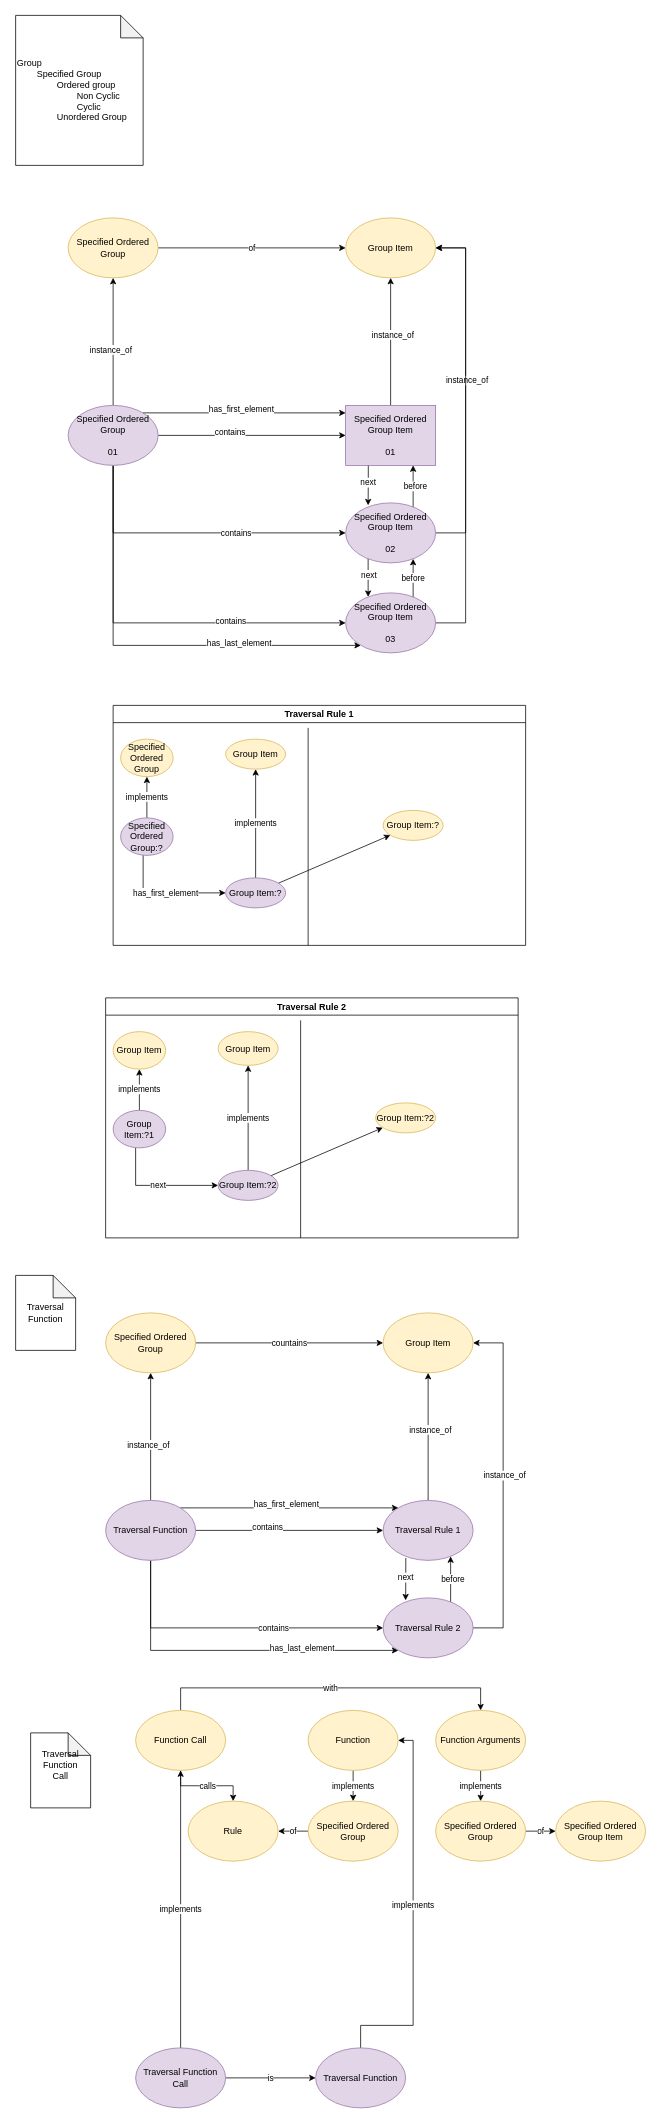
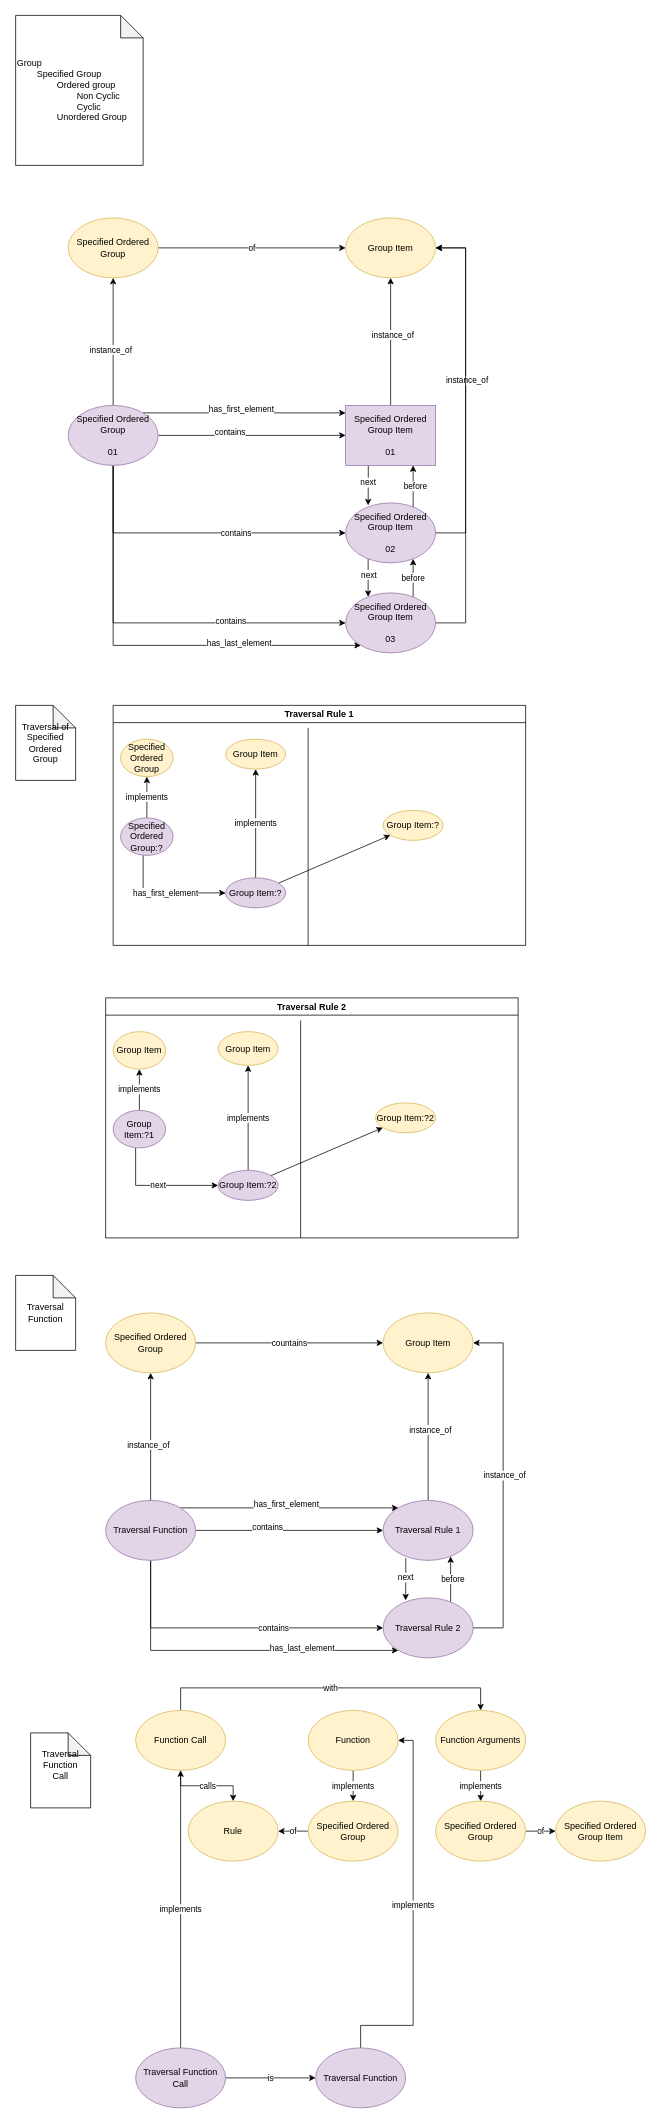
node "Traversal of Specified Ordered Group": added
